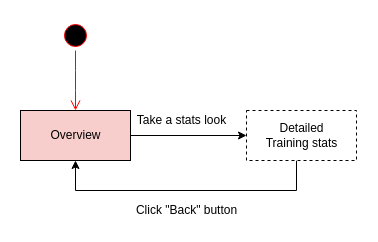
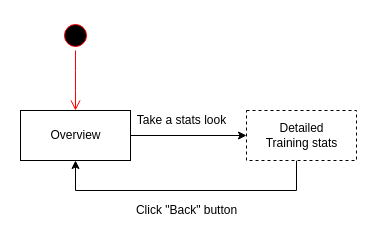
node "Overview": fillcolor #f8cecc -> #ffffff
